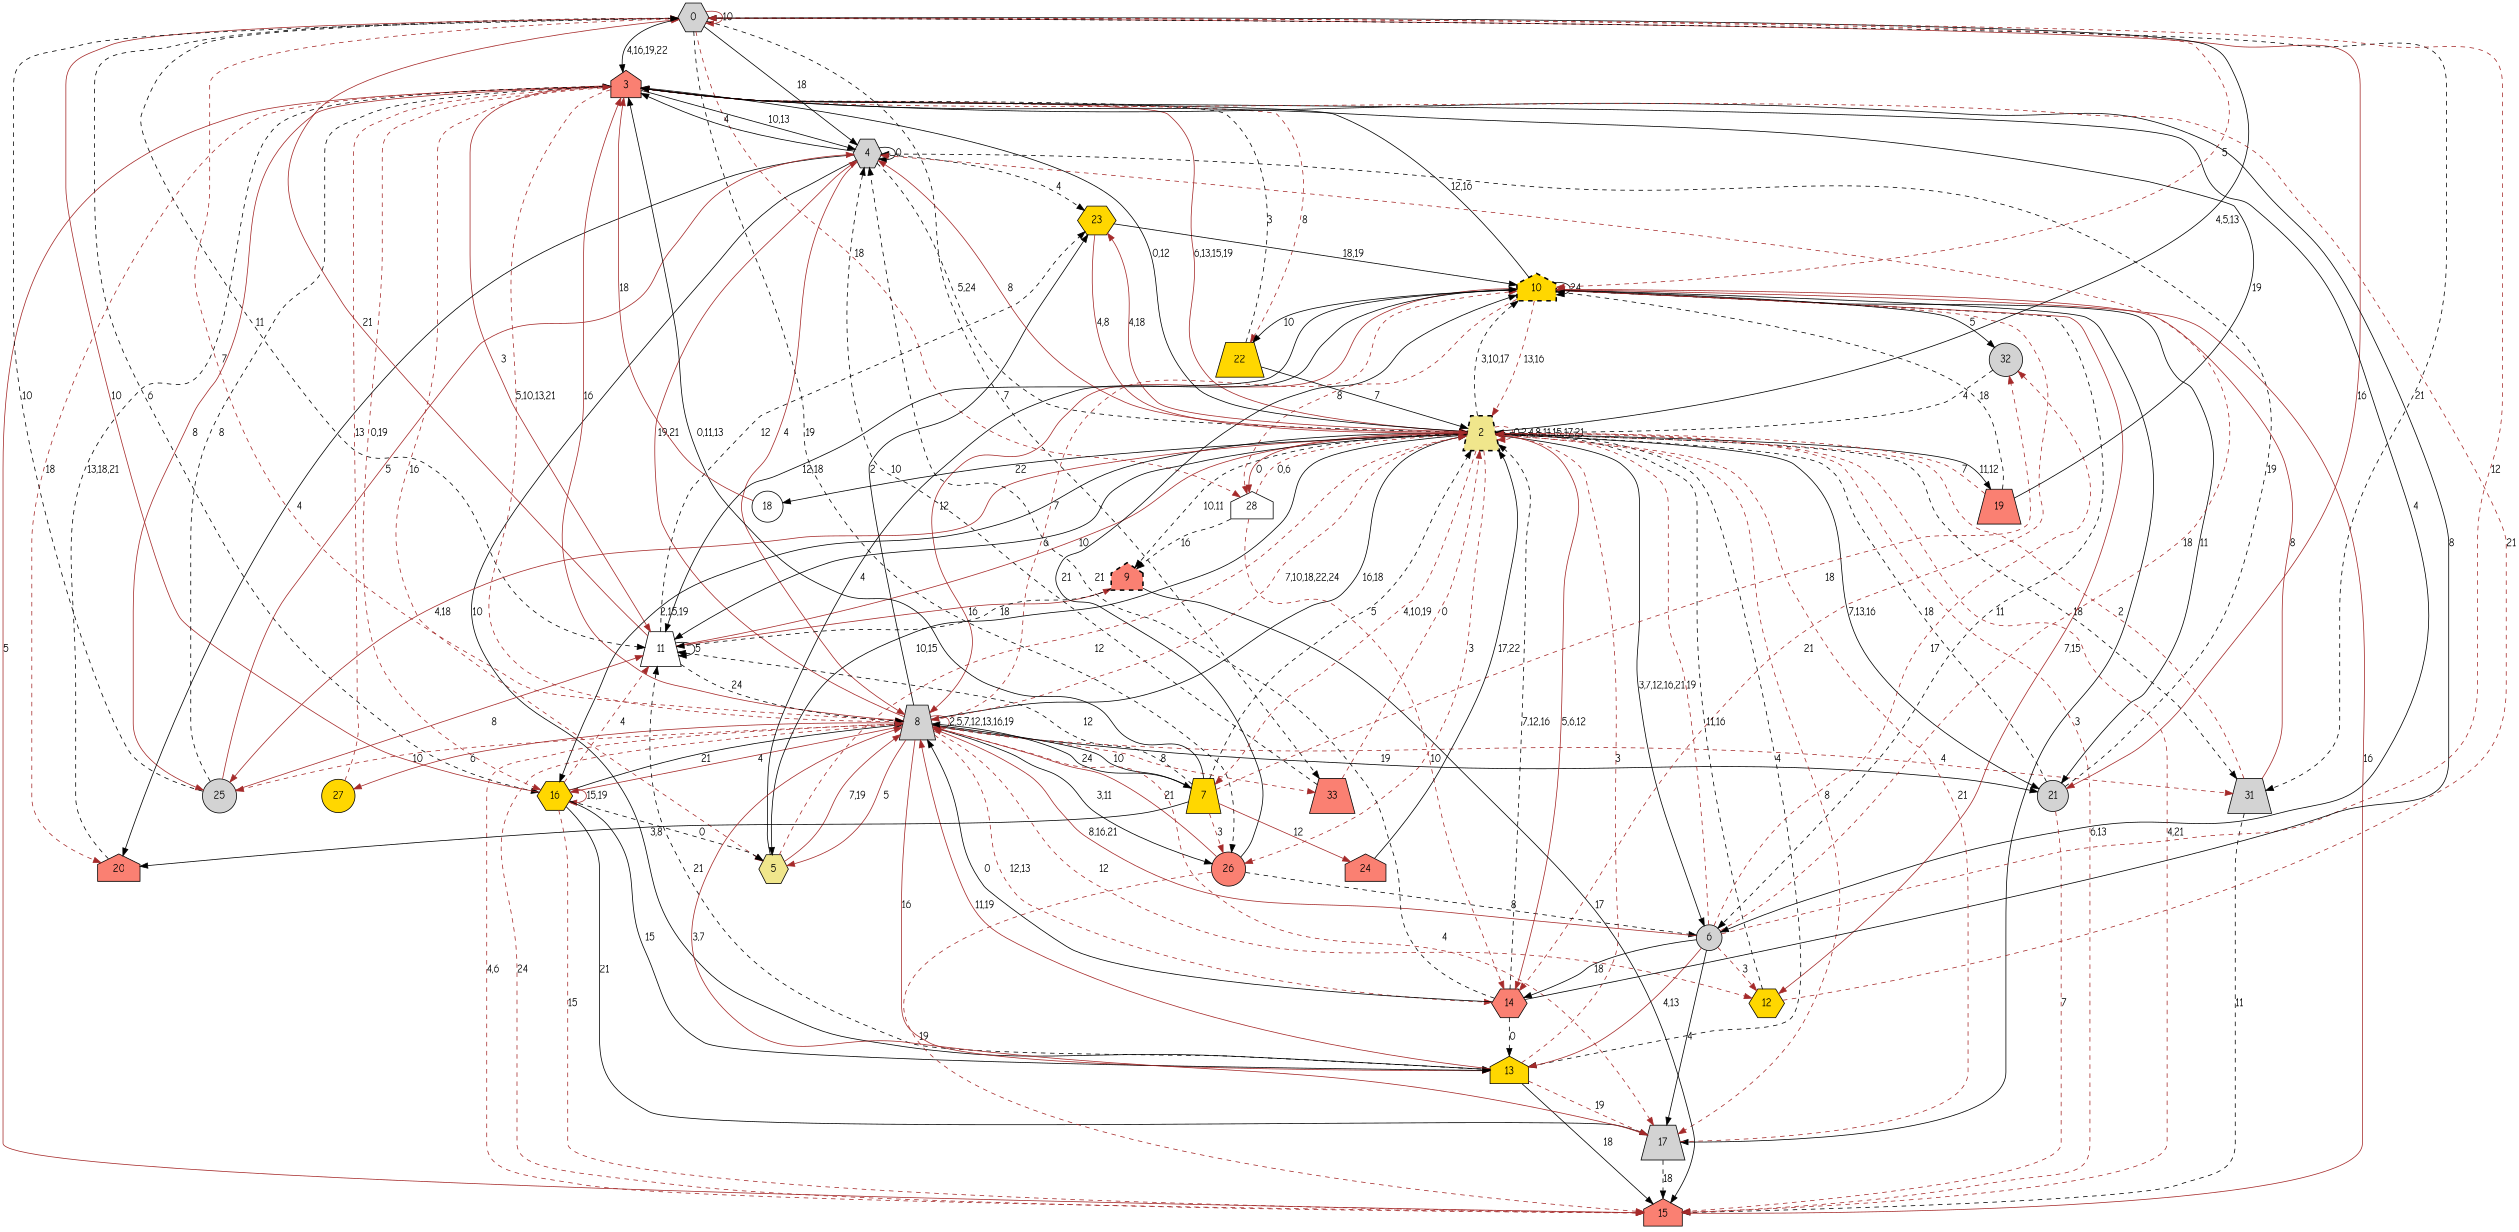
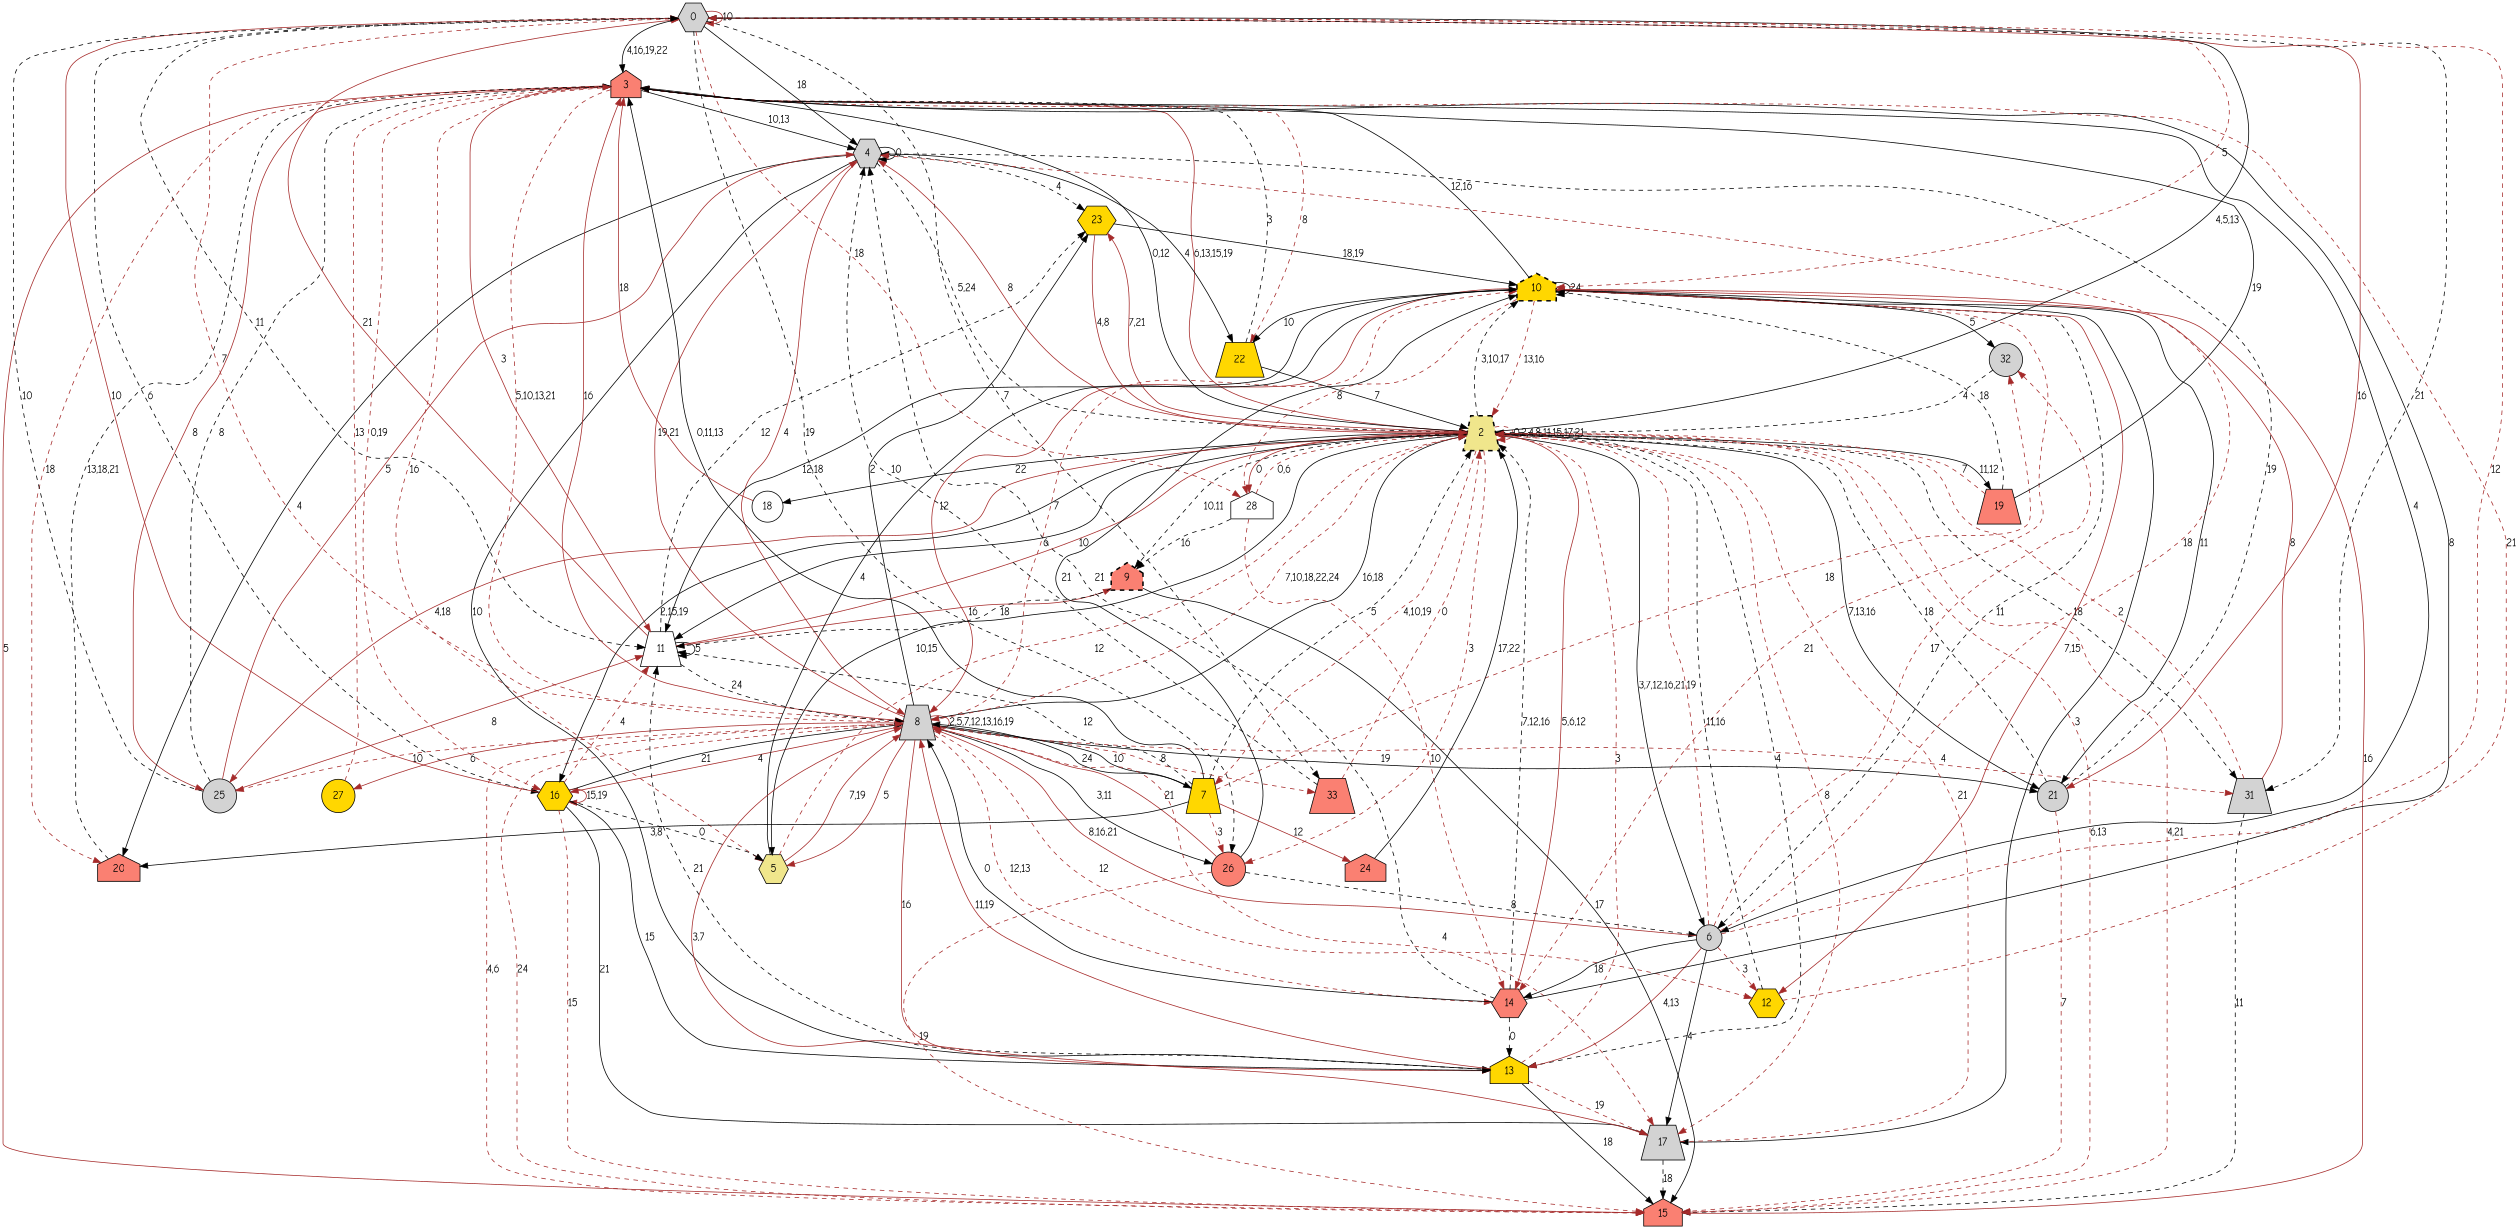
edge "4" -> "3": now "4" -> "22"
edge "2" -> "23": label "4,18" -> "7,21"
